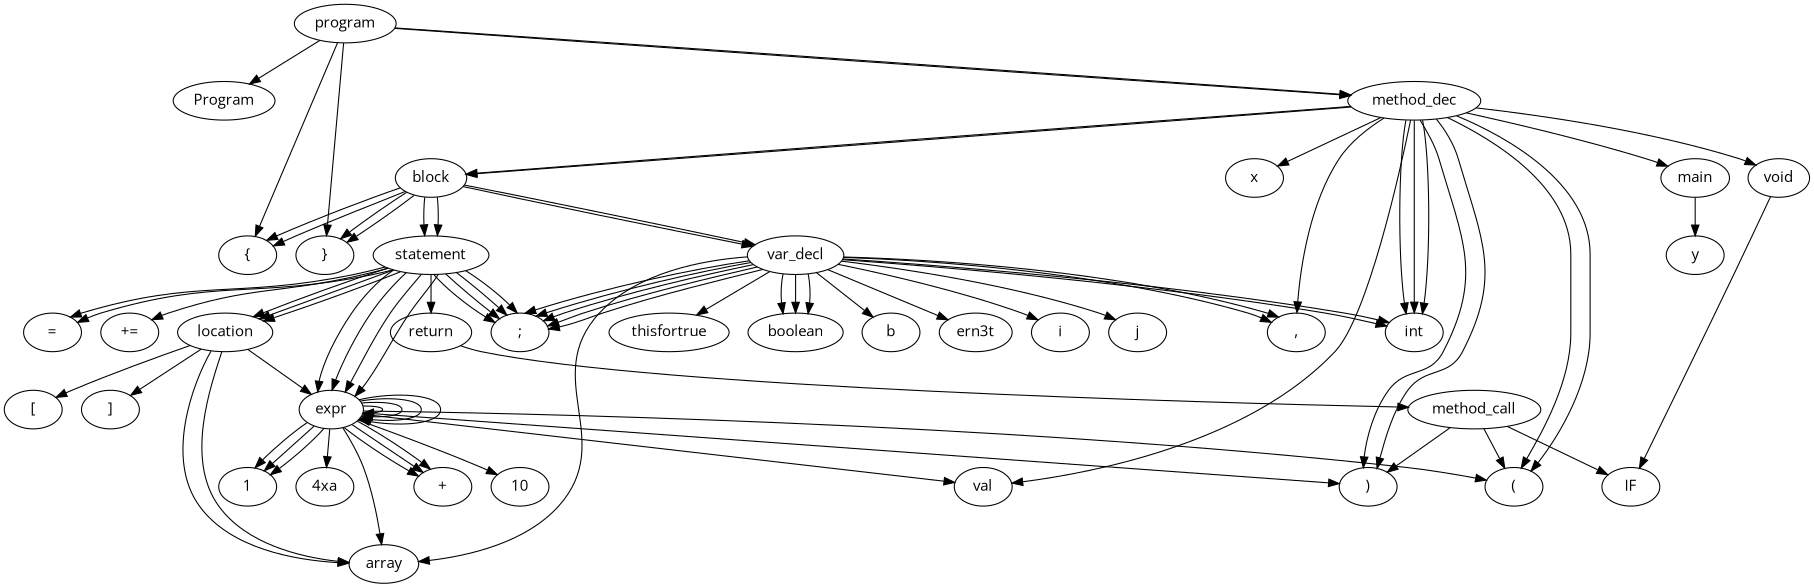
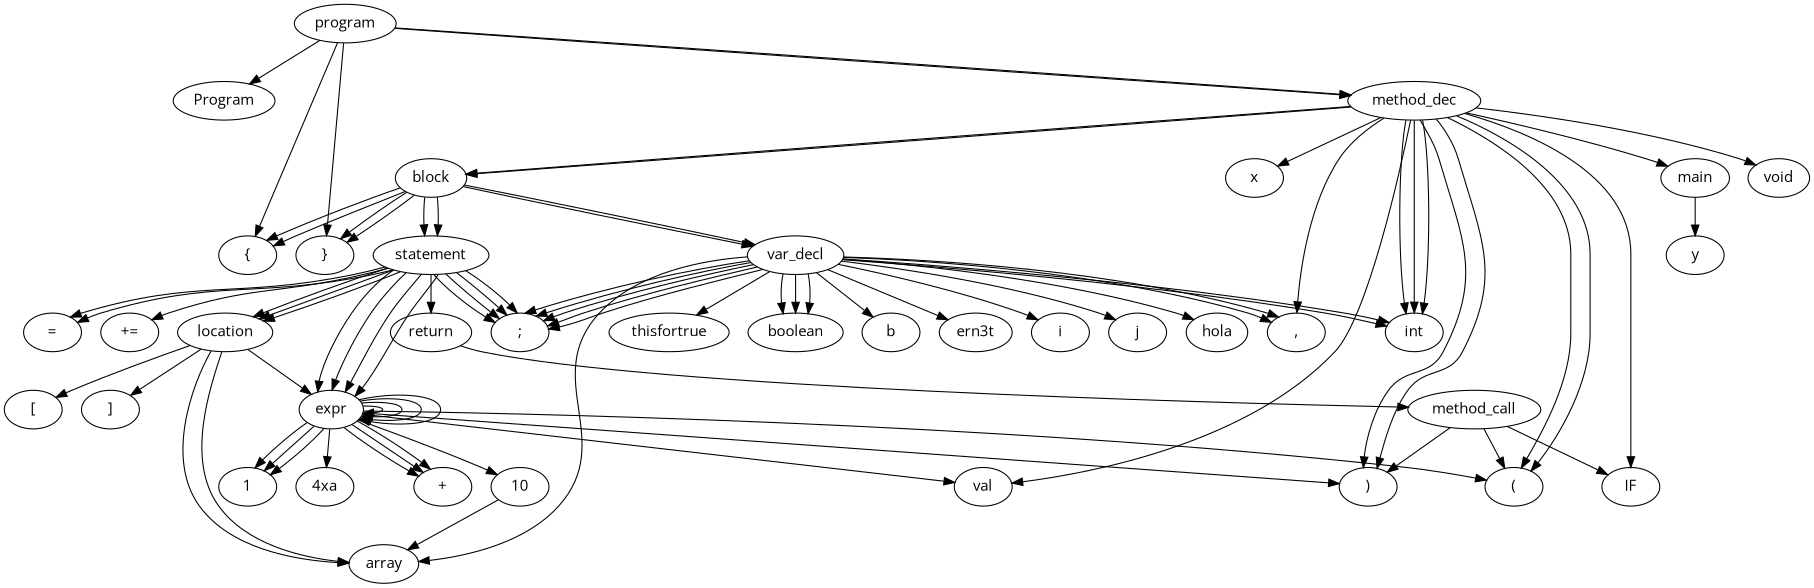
edge "void" -> "IF": now "method_dec" -> "IF"
node "hola": added
edge "expr" -> "array": now "10" -> "array"
